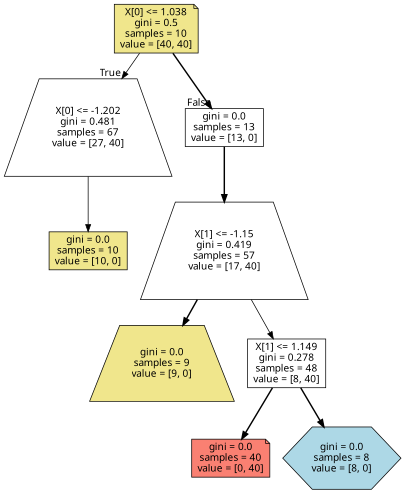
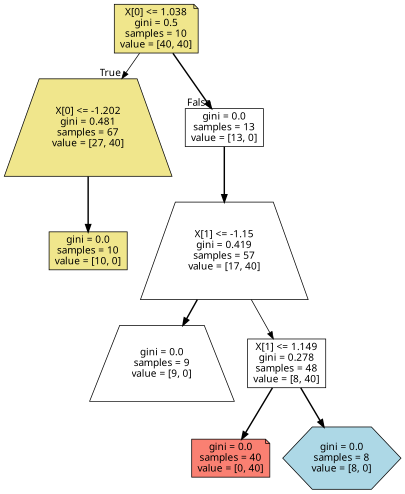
node "X[0] <= -1.202 gini = 0.481 samples = 67 value = [27, 40]": fillcolor white -> khaki
edge "X[0] <= -1.202 gini = 0.481 samples = 67 value = [27, 40]" -> "gini = 0.0 samples = 10 value = [10, 0]": style solid -> bold
node "gini = 0.0 samples = 9 value = [9, 0]": fillcolor khaki -> white
